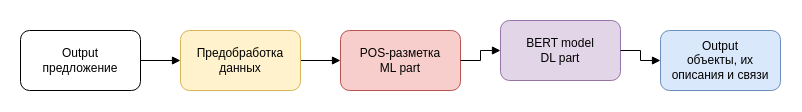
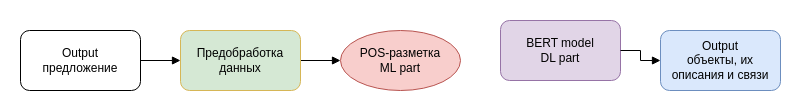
node "Предобработка данных": fillcolor #fff2cc -> #d5e8d4
node "POS-разметка ML part": shape rounded rectangle -> ellipse
edge "POS-разметка ML part" -> "BERT model DL part": removed
